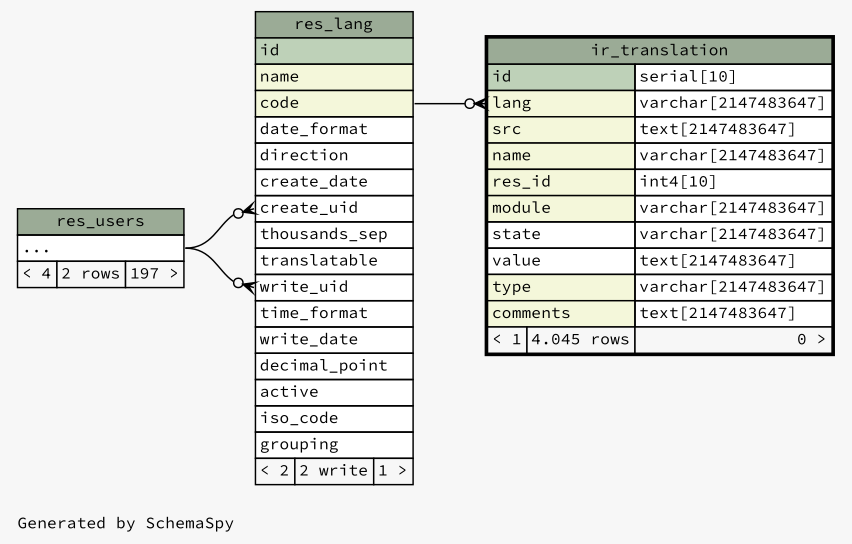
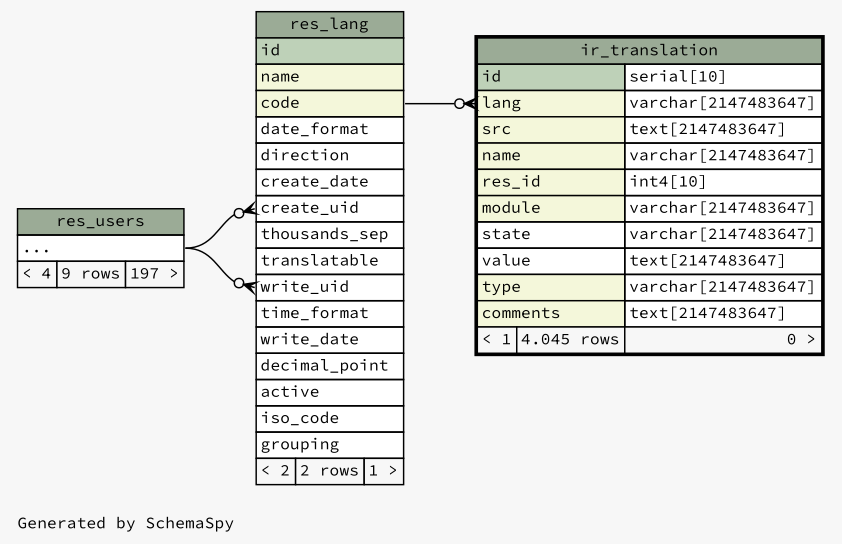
node "res_users": text "2 rows" -> "9 rows"
node "res_lang": text "2 write" -> "2 rows"
